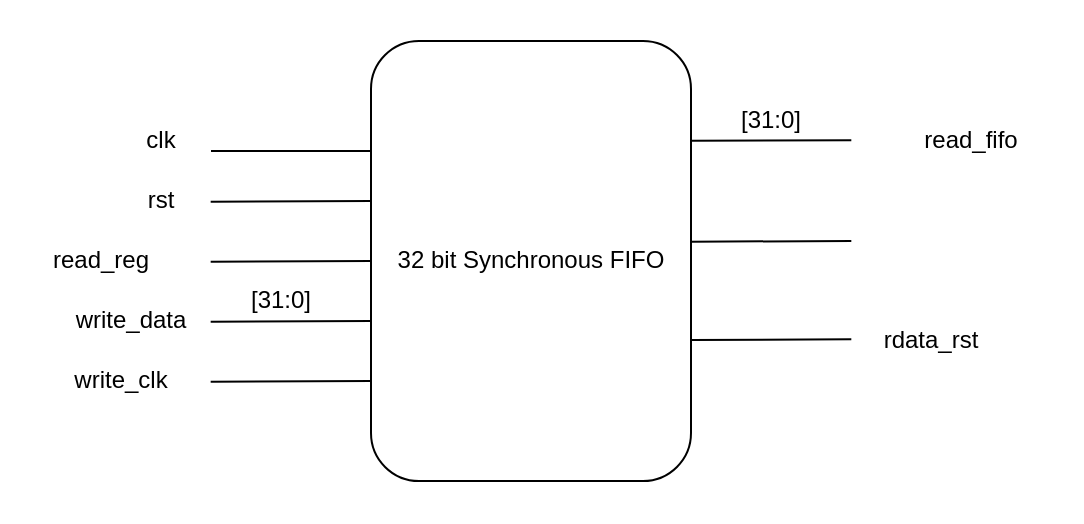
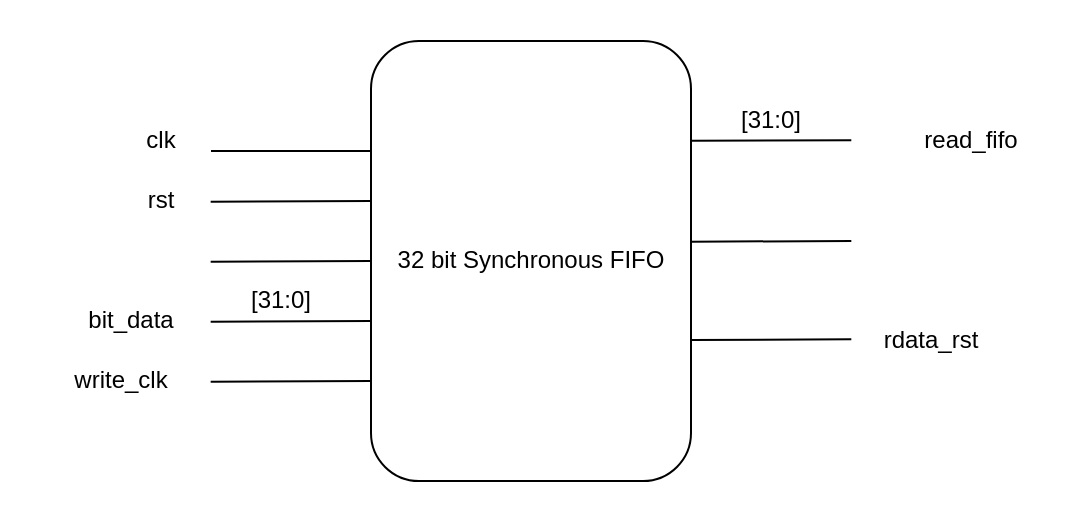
node "read_reg": removed
node "write_data": label "write_data" -> "bit_data"
